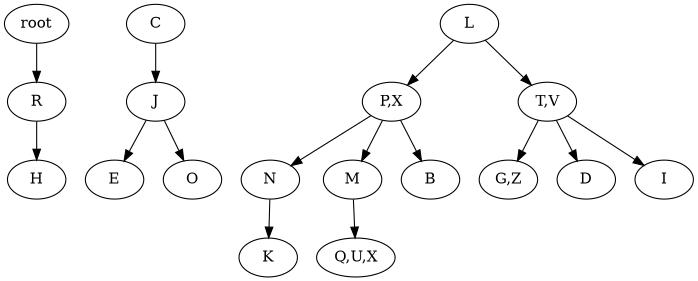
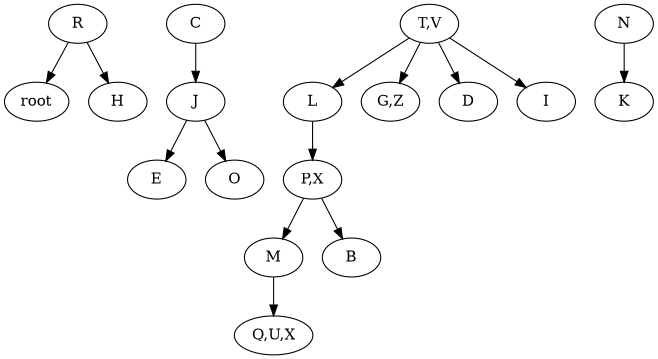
edge "root" -> "R": reversed
edge "L" -> "T,V": reversed
edge "P,X" -> "N": removed
